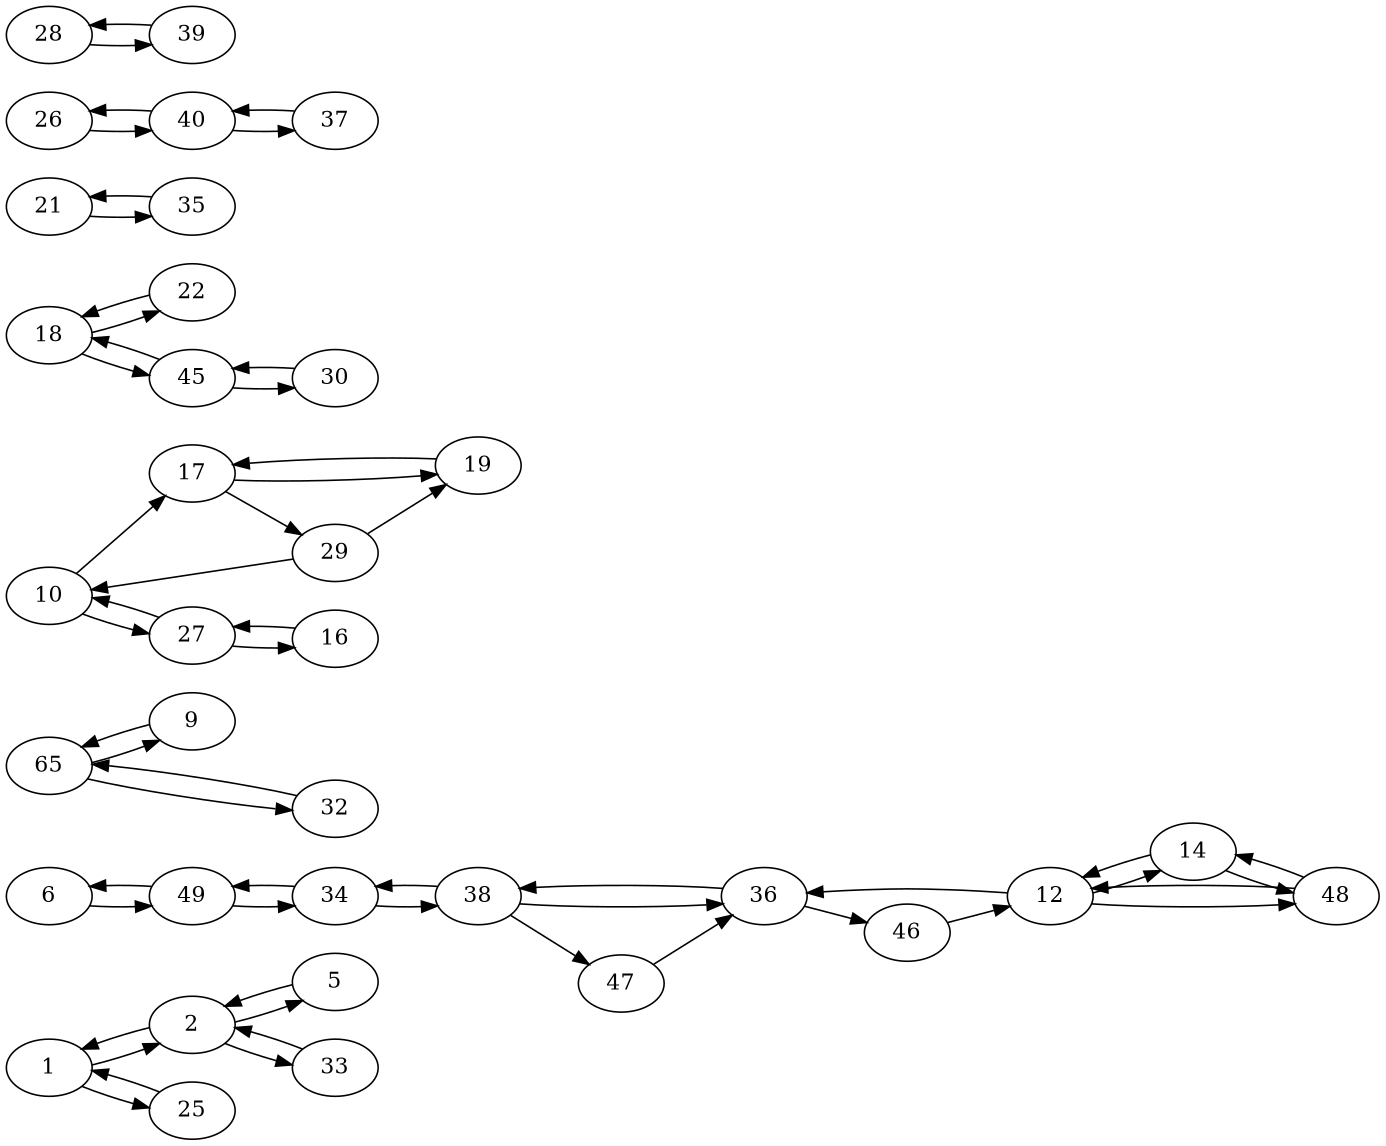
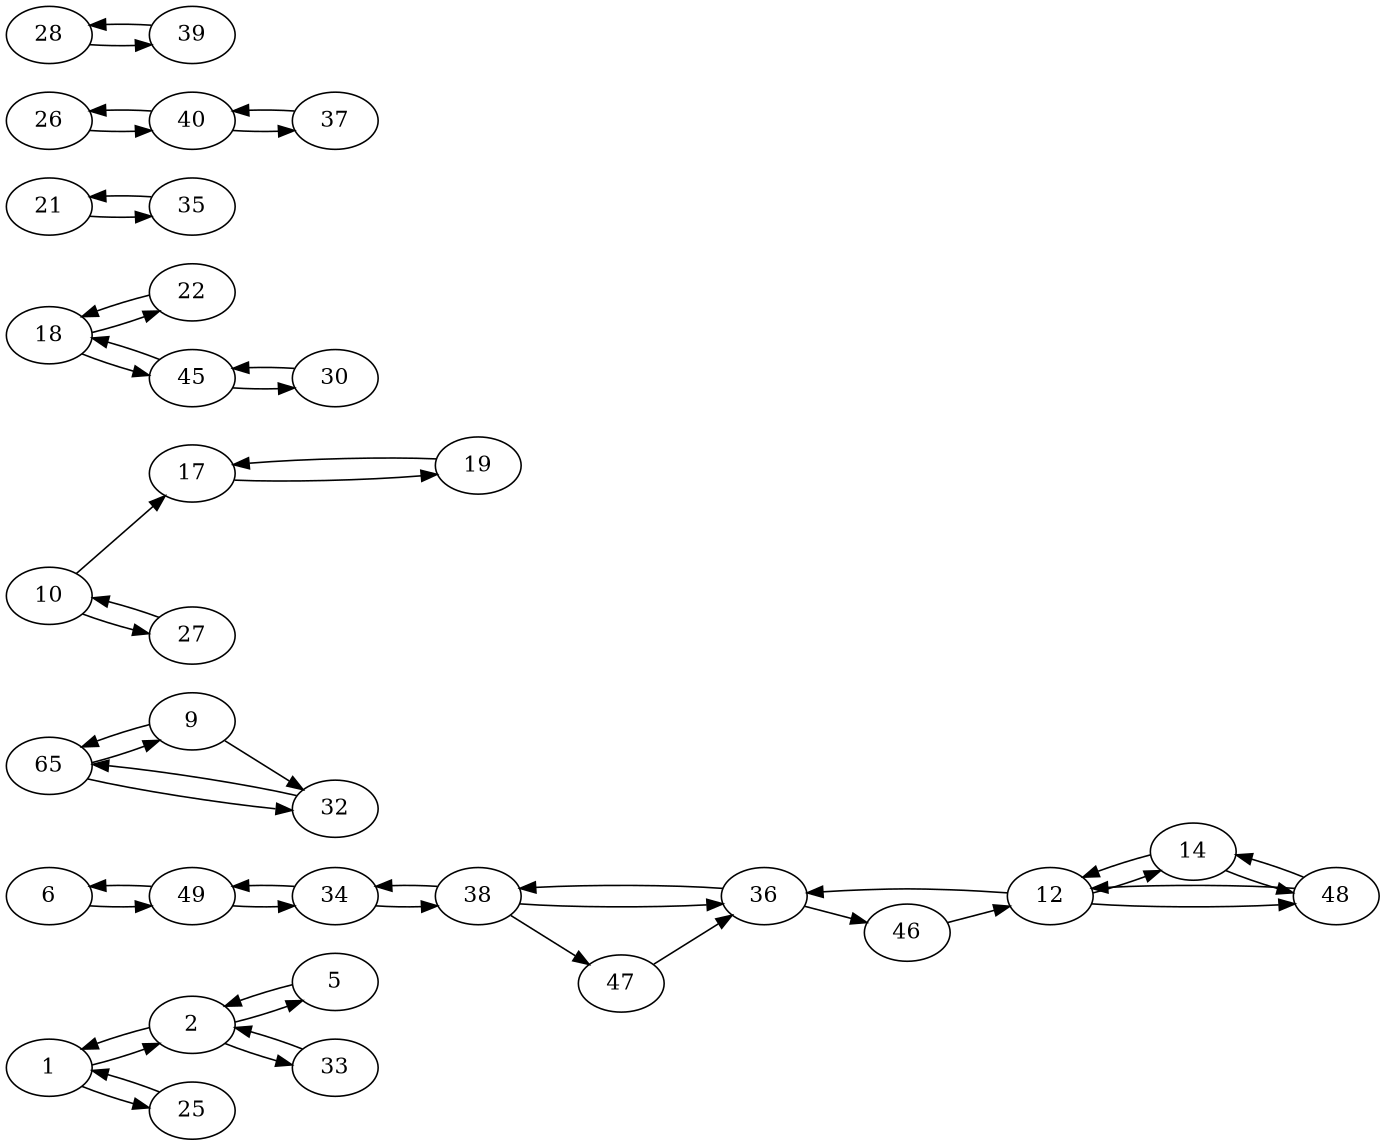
node "29": removed
node "16": removed
edge "9" -> "32": added
